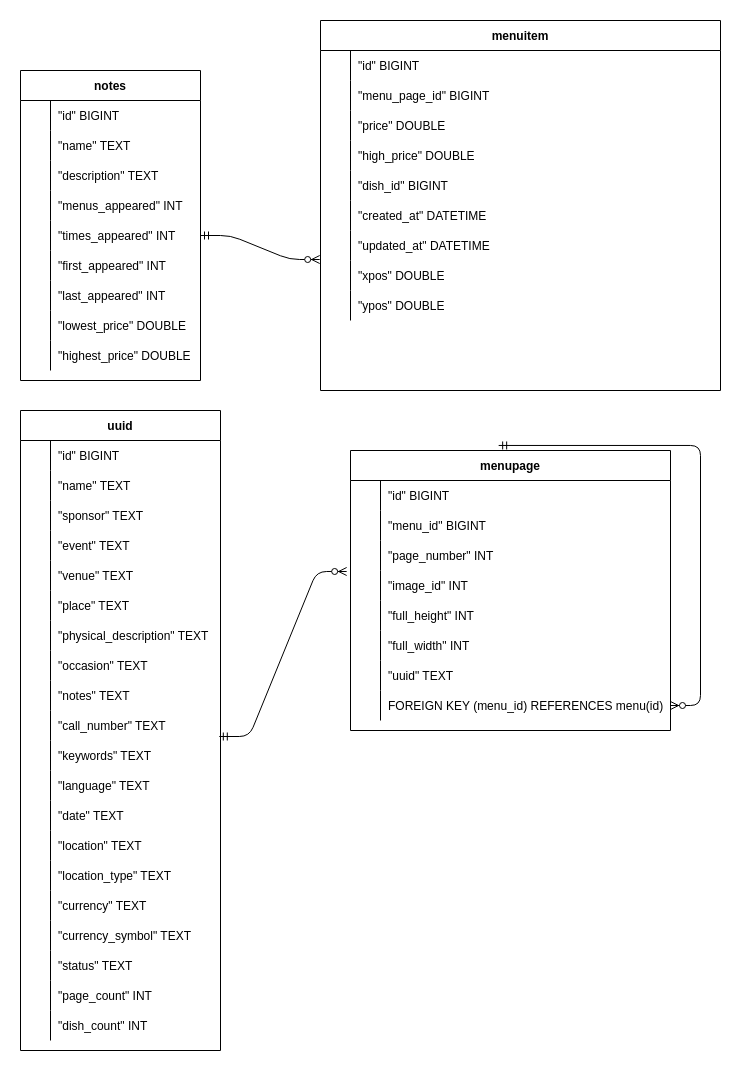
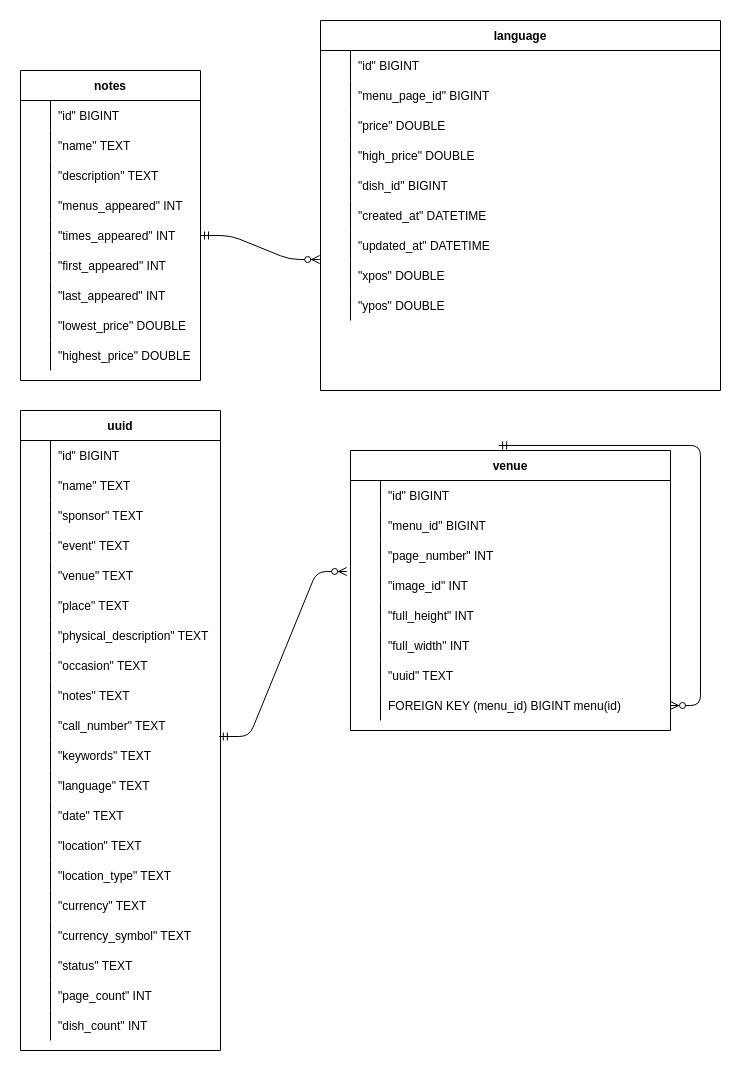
node "menuitem": label "menuitem" -> "language"
node "menupage": label "menupage" -> "venue"
node "FOREIGN KEY (menu_id) REFERENCES menu(id)": label "FOREIGN KEY (menu_id) REFERENCES menu(id)" -> "FOREIGN KEY (menu_id) BIGINT menu(id)"
